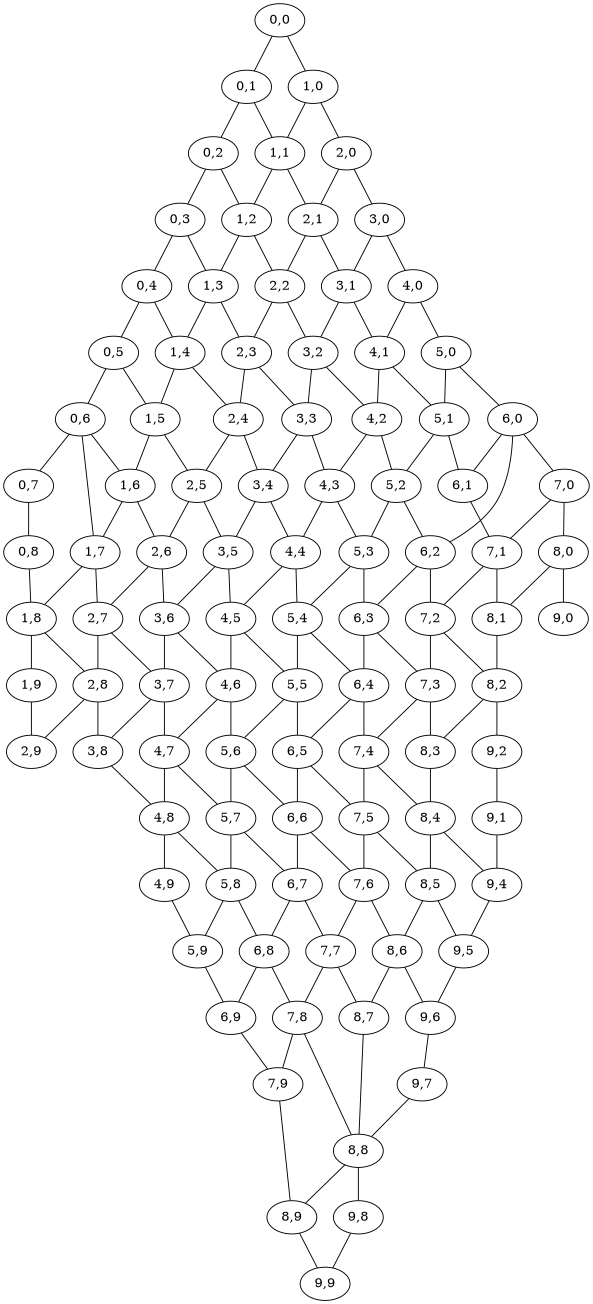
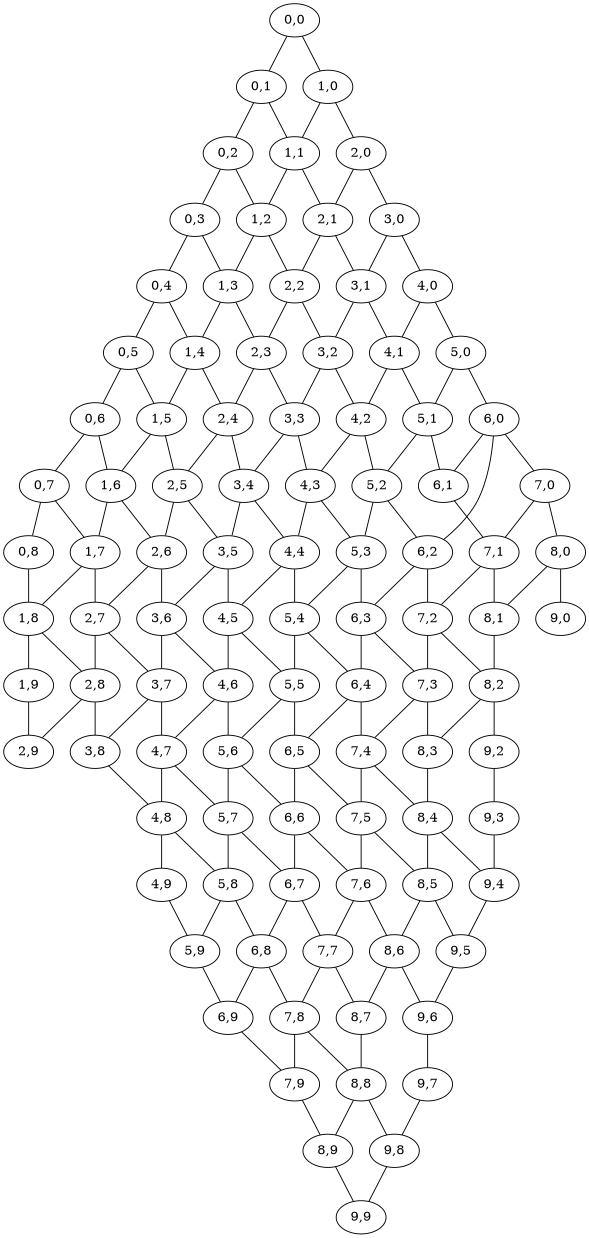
edge "0,6" -- "1,7": now "0,7" -- "1,7"
node "9,1": label "9,1" -> "9,3"
edge "9,7" -- "8,8": now "9,7" -- "9,8"
